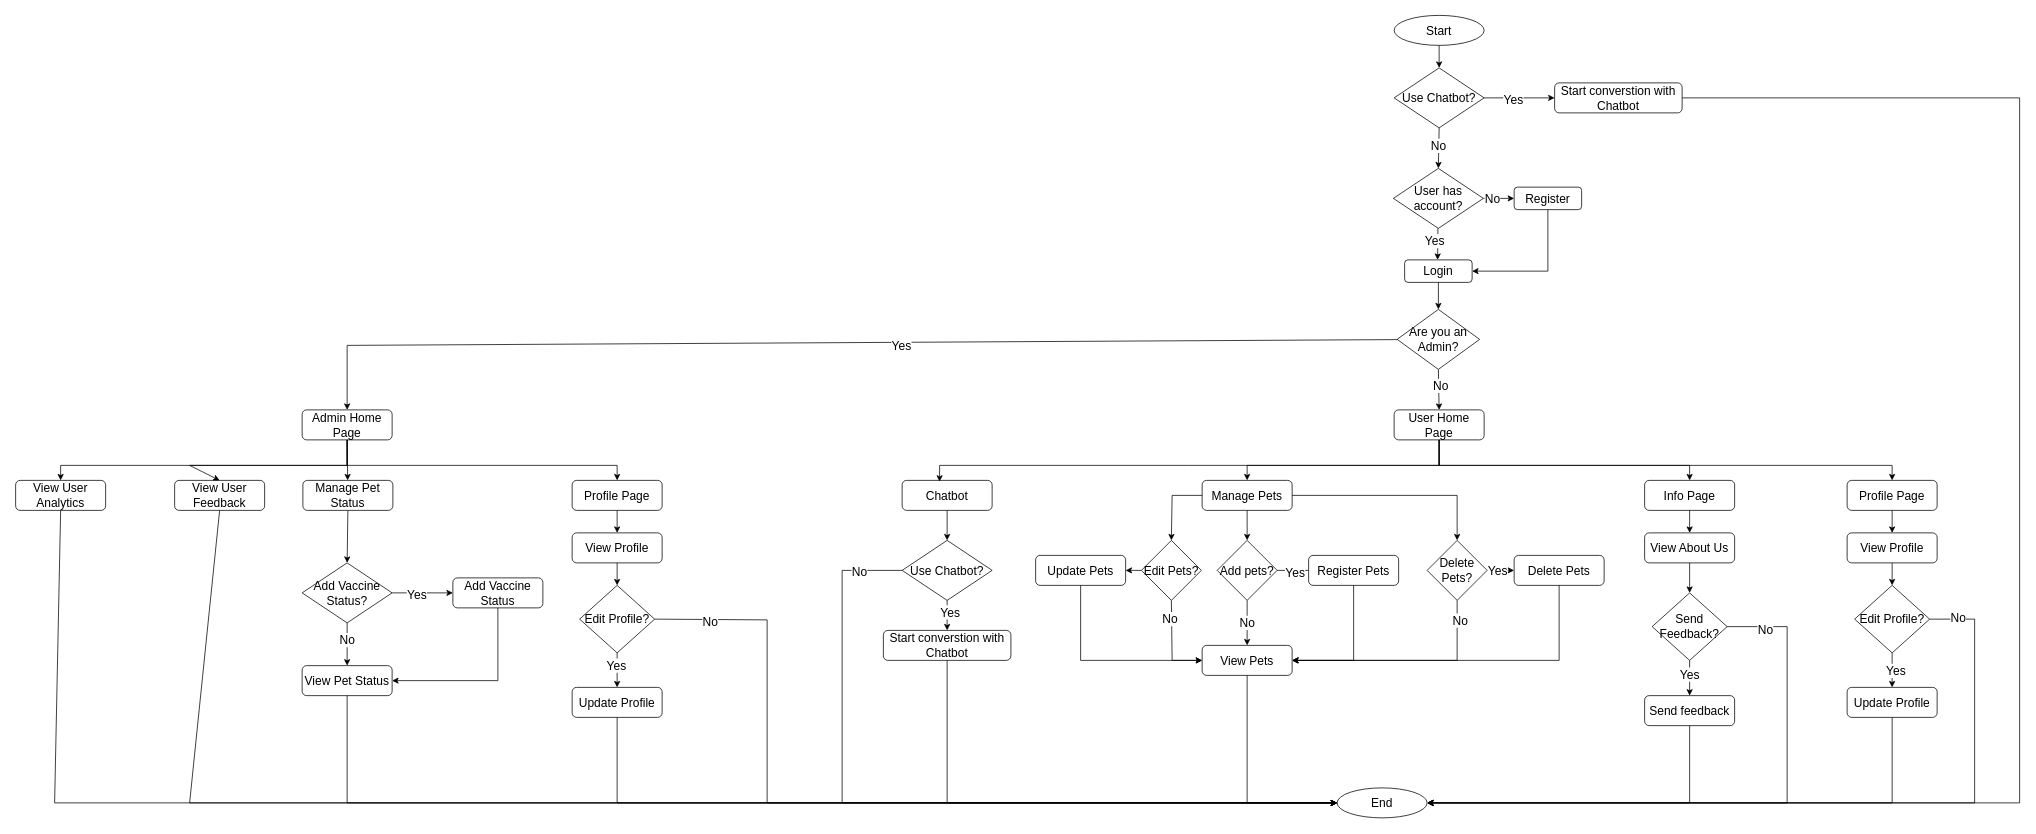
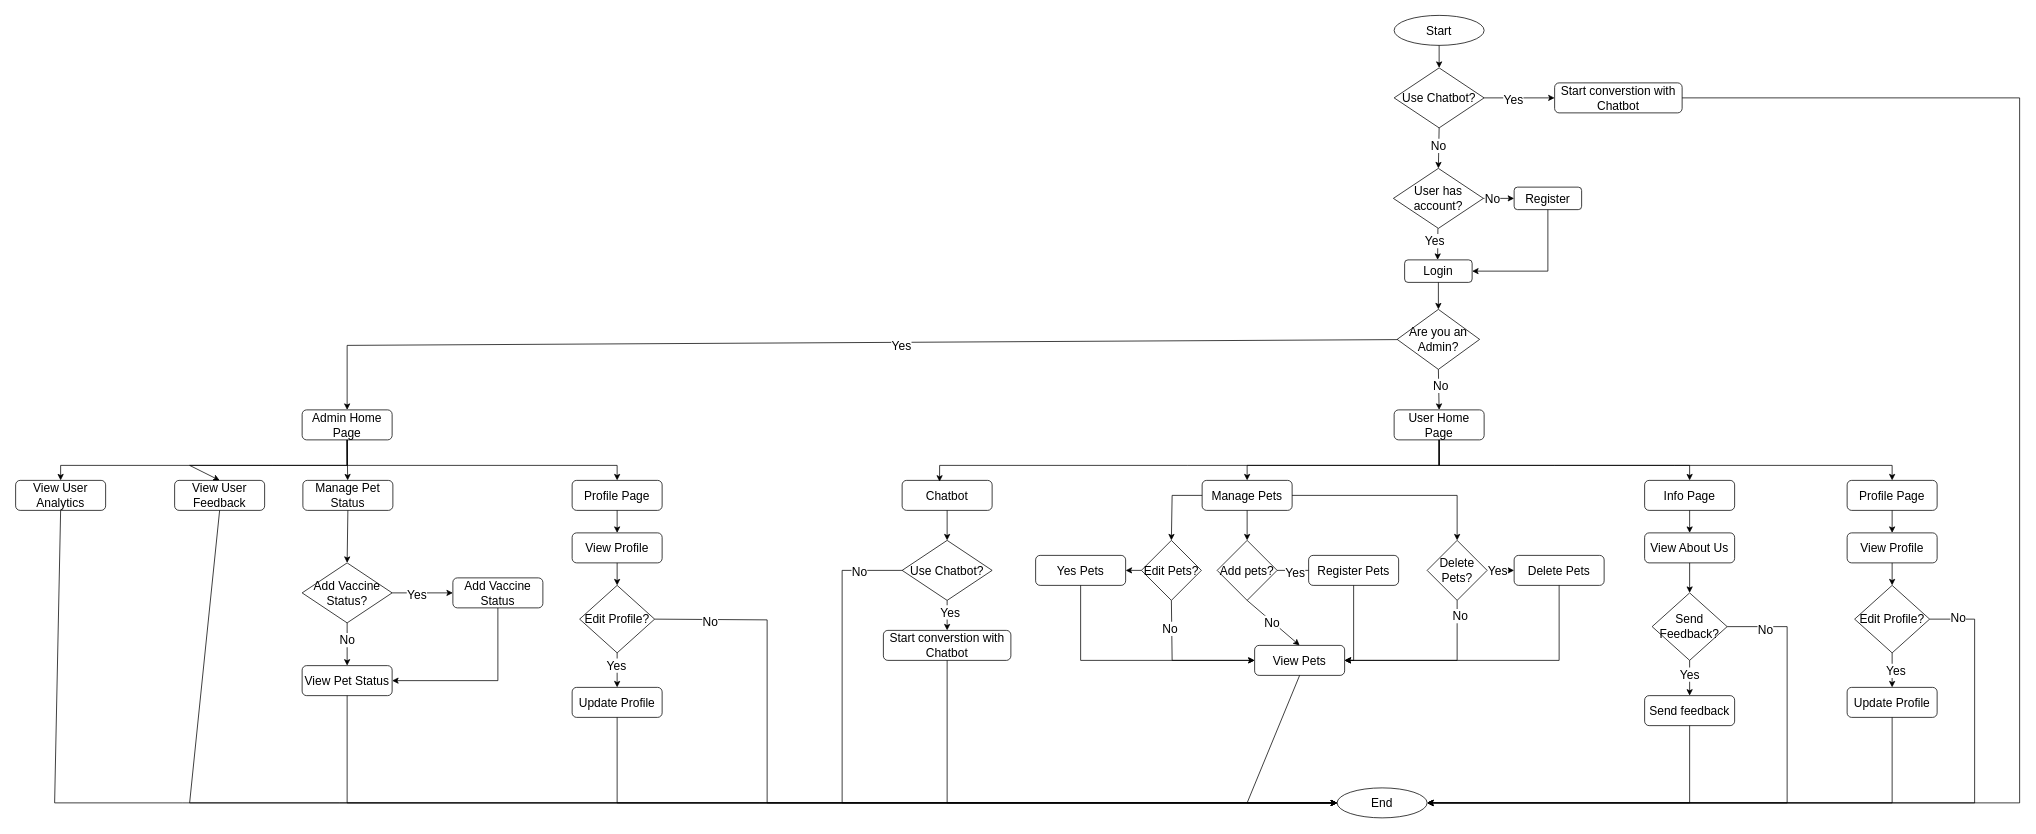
node "Update Pets": label "Update Pets" -> "Yes Pets"
node "View Pets": moved (1247, 660) -> (1299, 660)
